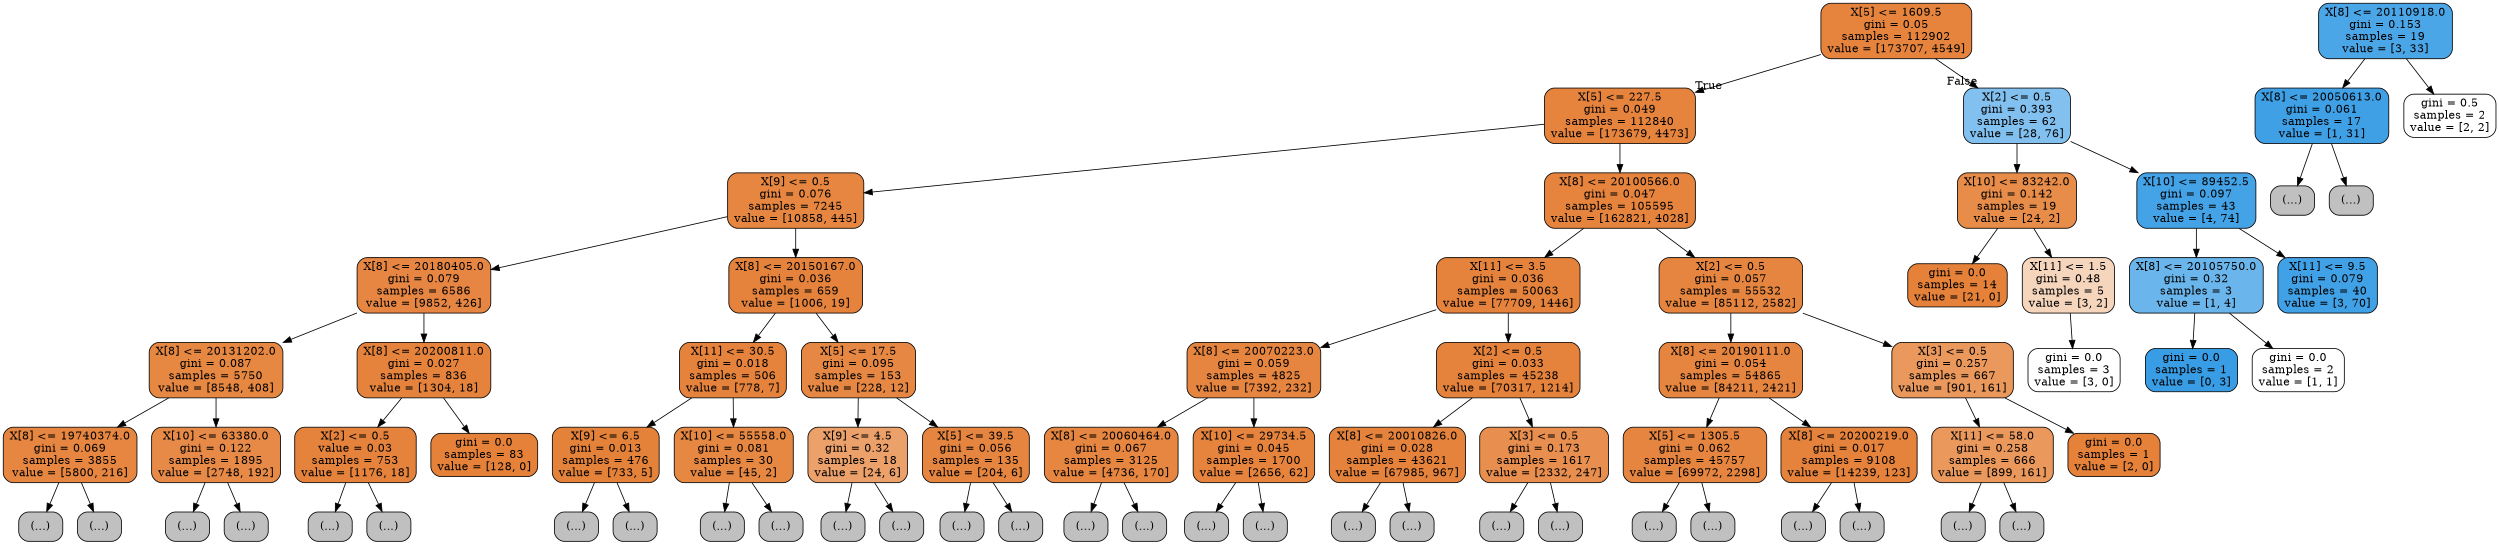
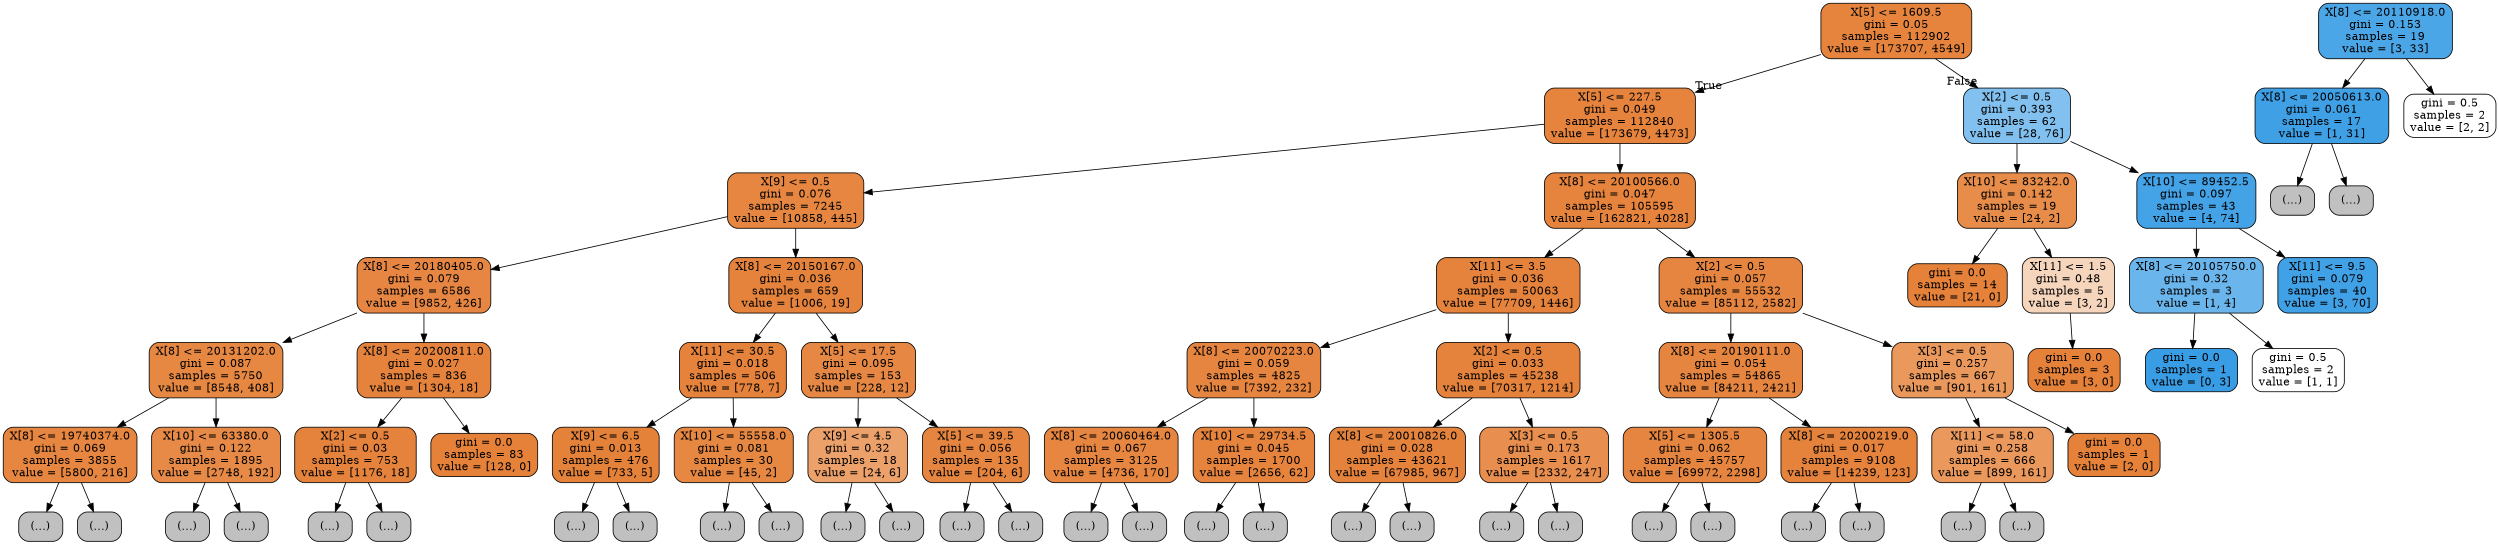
node "gini = 0.0 samples = 3 value = [3, 0]": fillcolor #ffffff -> #e58139
node "gini = 0.0 samples = 2 value = [1, 1]": label "gini = 0.0 samples = 2 value = [1, 1]" -> "gini = 0.5 samples = 2 value = [1, 1]"
node "X[2] <= 0.5 value = 0.03 samples = 753 value = [1176, 18]": label "X[2] <= 0.5 value = 0.03 samples = 753 value = [1176, 18]" -> "X[2] <= 0.5 gini = 0.03 samples = 753 value = [1176, 18]"
